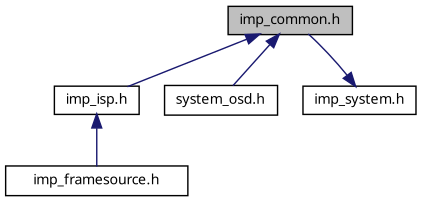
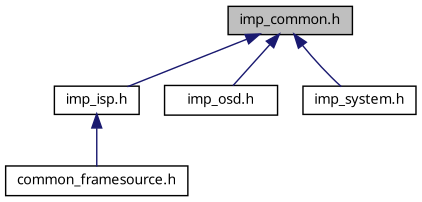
edge "imp_common.h" -> "imp_system.h": reversed
node "system_osd.h": label "system_osd.h" -> "imp_osd.h"
node "imp_framesource.h": label "imp_framesource.h" -> "common_framesource.h"
